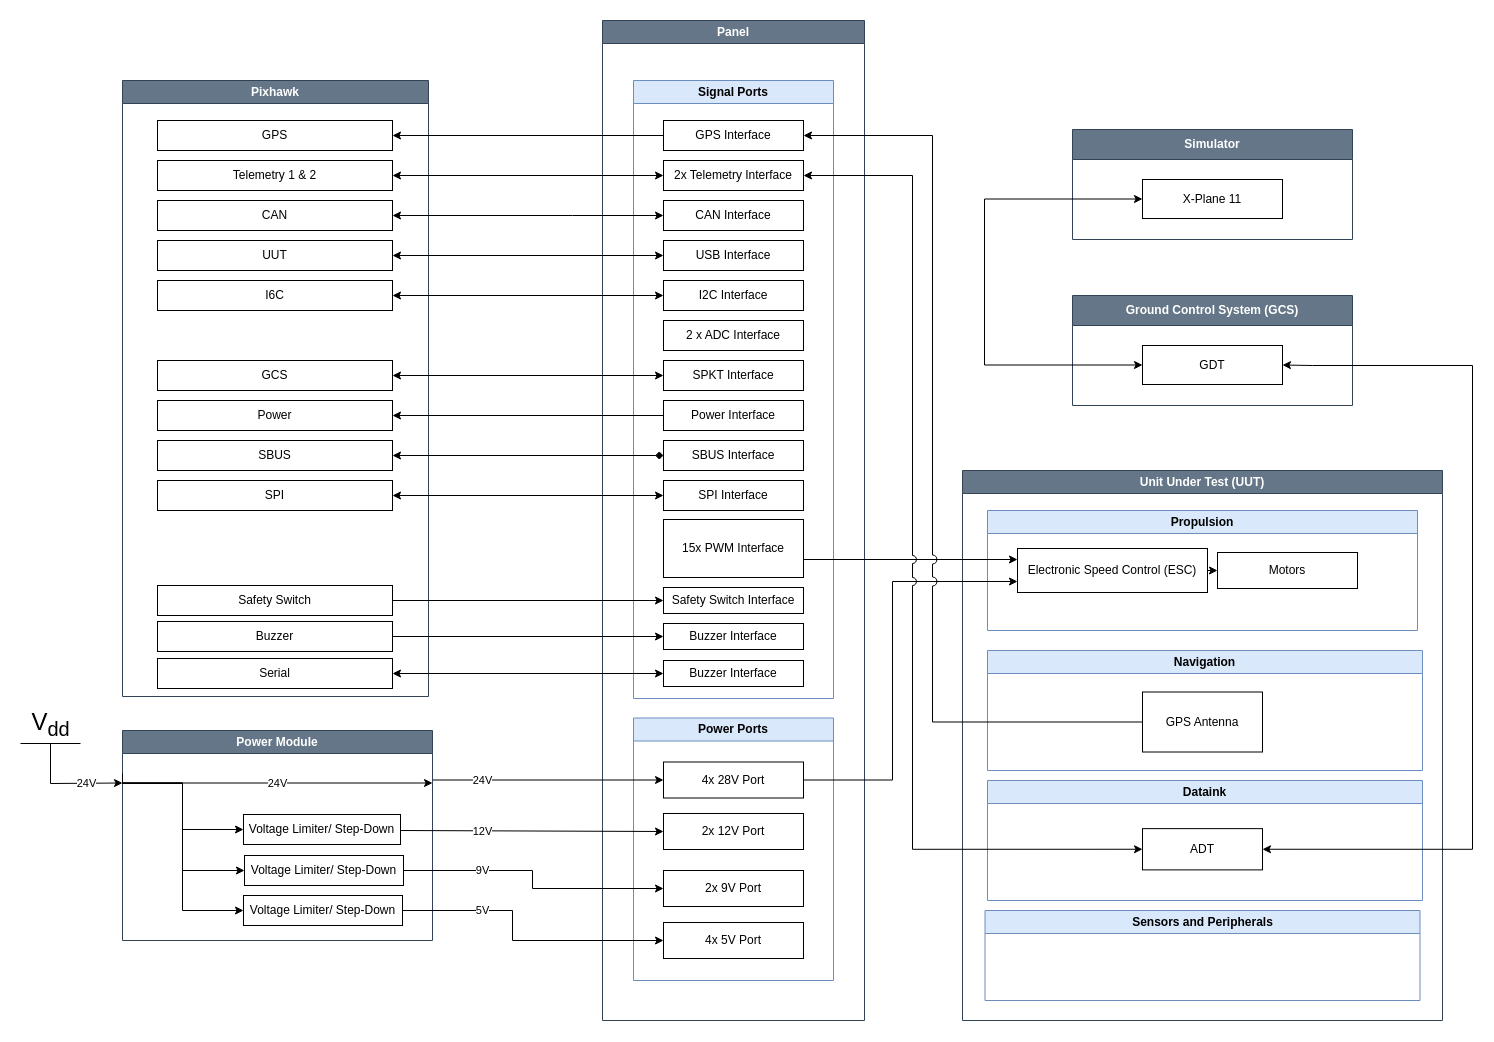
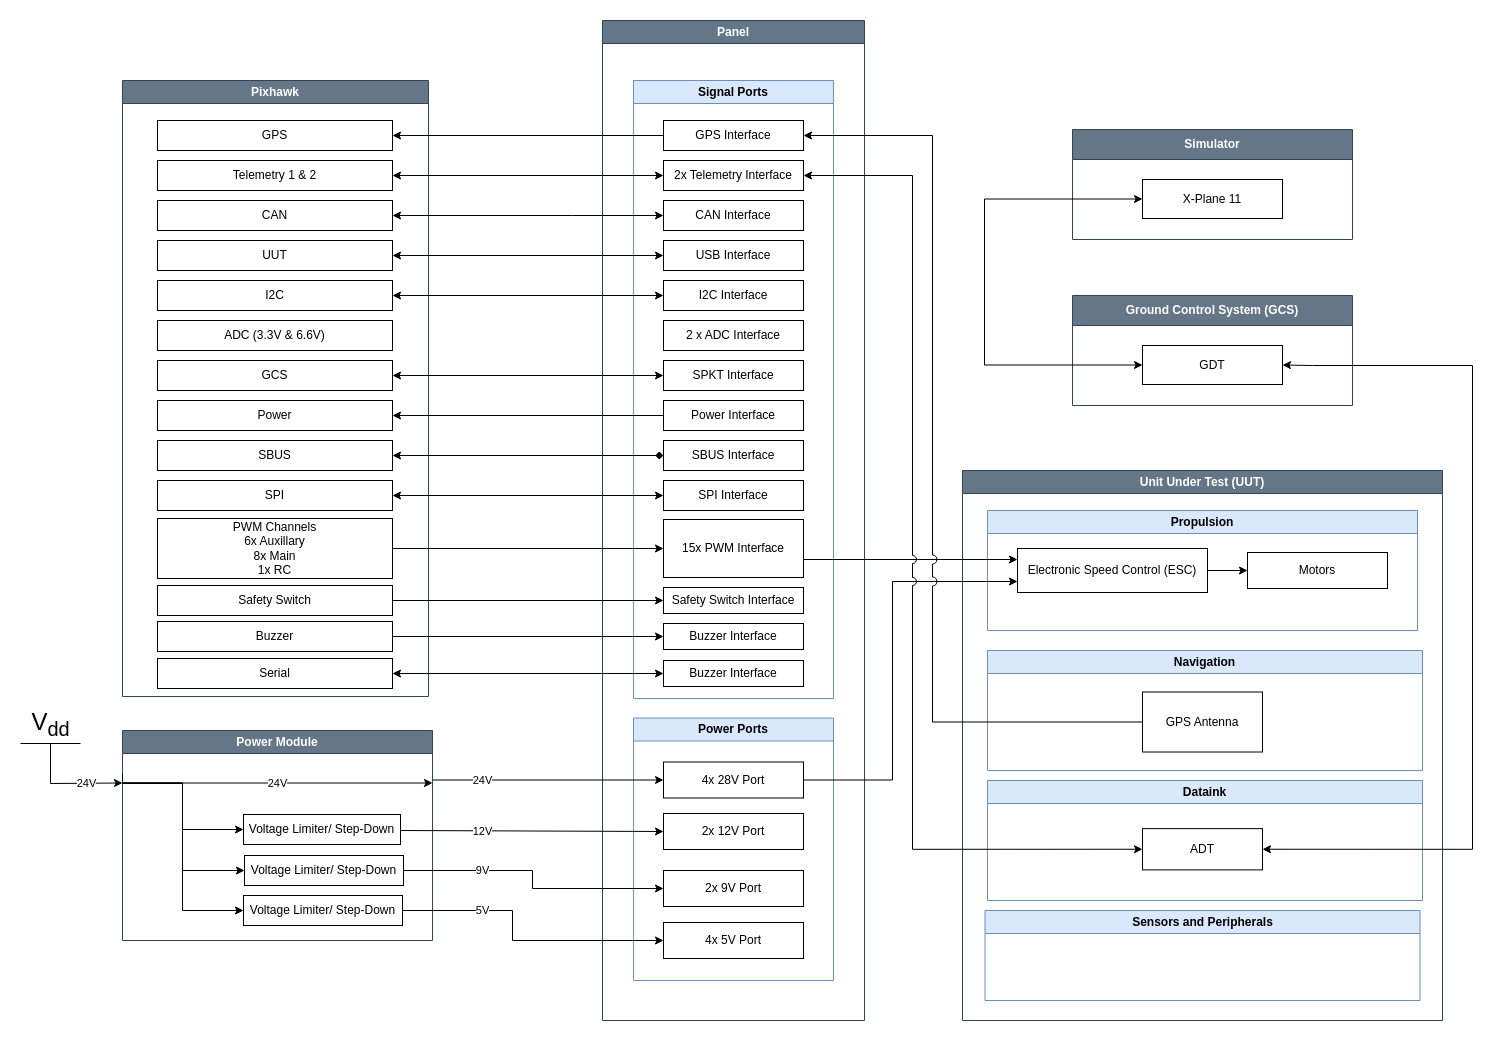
node "I6C": label "I6C" -> "I2C"
node "ADC (3.3V & 6.6V)": added
node "PWM Channels 6x Auxillary 8x Main 1x RC": added
edge "PWM Channels 6x Auxillary 8x Main 1x RC" -> "15x PWM Interface": added
node "Motors": moved (1288, 571) -> (1318, 571)
